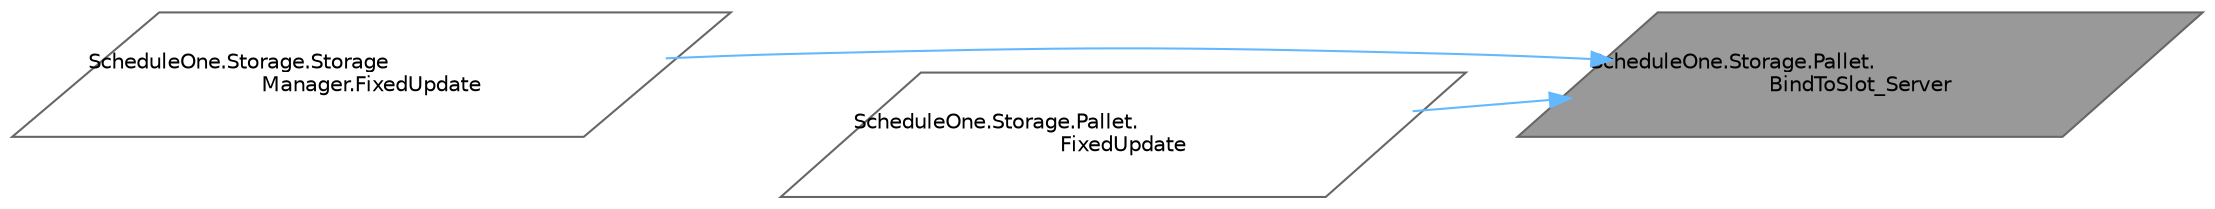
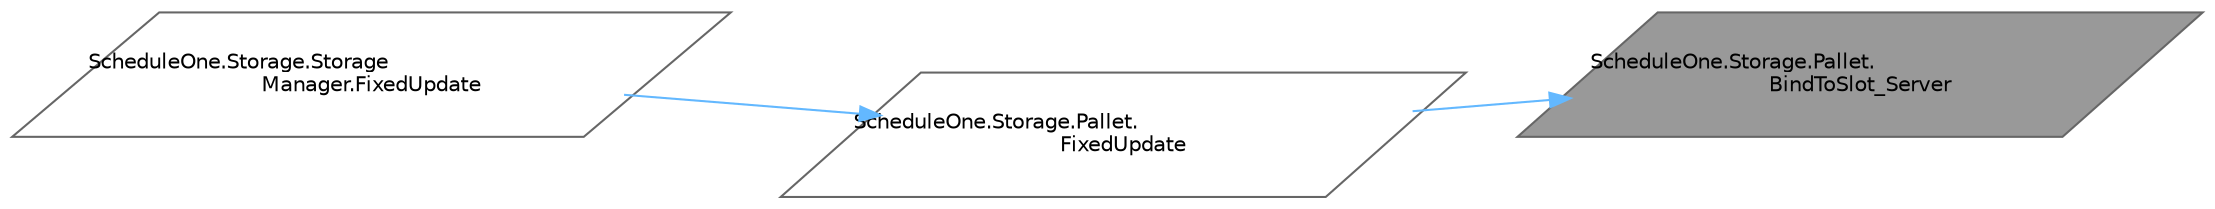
edge "ScheduleOne.Storage.Storage Manager.FixedUpdate" -> "ScheduleOne.Storage.Pallet. BindToSlot_Server": now "ScheduleOne.Storage.Storage Manager.FixedUpdate" -> "ScheduleOne.Storage.Pallet. FixedUpdate"
